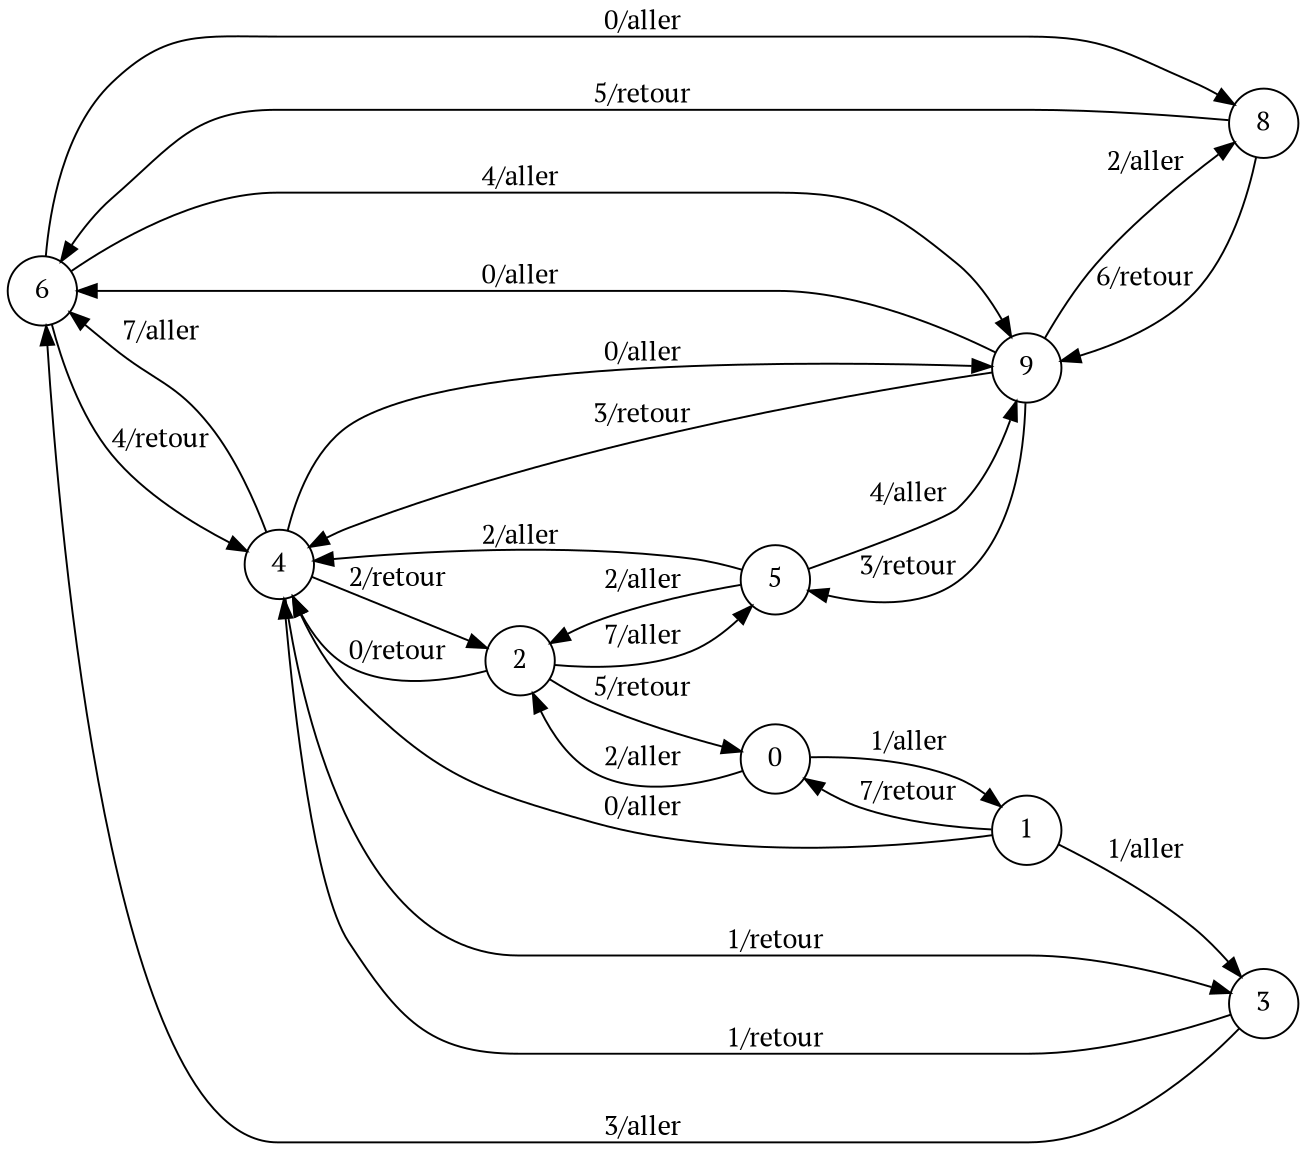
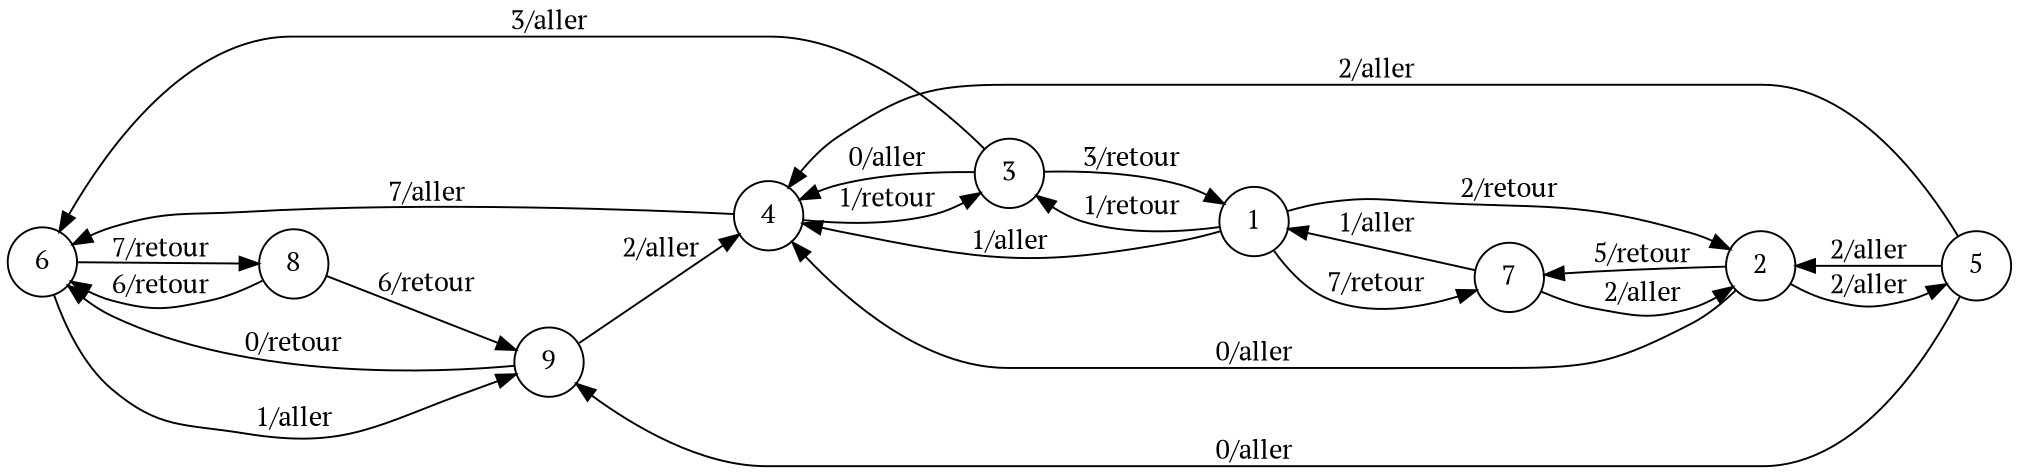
edge "6" -> "8": label "0/aller" -> "7/retour"
edge "8" -> "6": label "5/retour" -> "6/retour"
edge "3" -> "1": added, label "3/retour"
edge "6" -> "9": label "4/aller" -> "1/aller"
edge "9" -> "8": removed, label "2/aller"
edge "9" -> "6": label "0/aller" -> "0/retour"
edge "4" -> "9": removed, label "0/aller"
edge "9" -> "4": label "3/retour" -> "2/aller"
edge "6" -> "4": removed, label "4/retour"
edge "5" -> "9": label "4/aller" -> "0/aller"
edge "9" -> "5": removed, label "3/retour"
edge "4" -> "2": now "1" -> "2"
edge "2" -> "5": label "7/aller" -> "2/aller"
edge "2" -> "4": label "0/retour" -> "0/aller"
node "0": label "0" -> "7"
edge "1" -> "4": label "0/aller" -> "1/aller"
edge "1" -> "3": label "1/aller" -> "1/retour"
edge "3" -> "4": label "1/retour" -> "0/aller"
